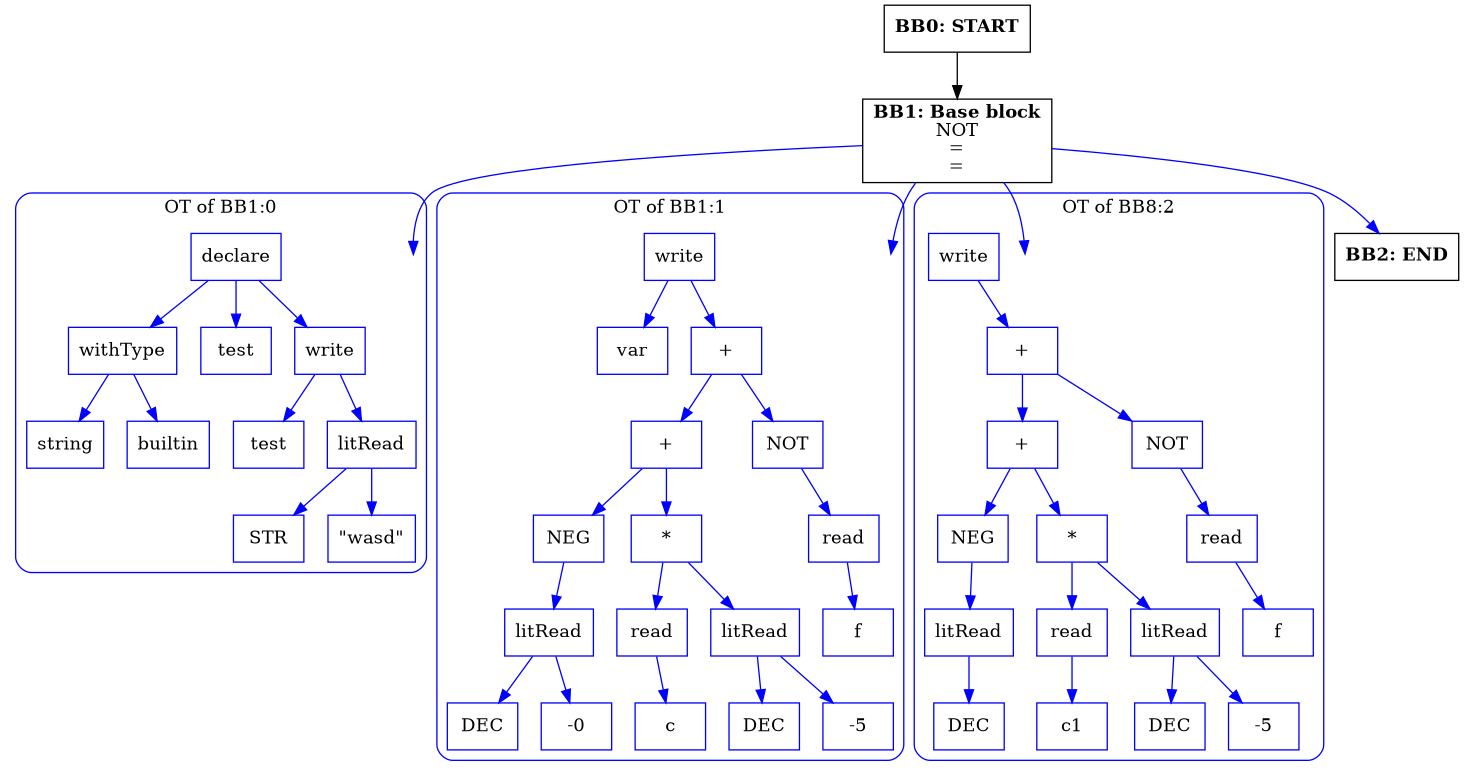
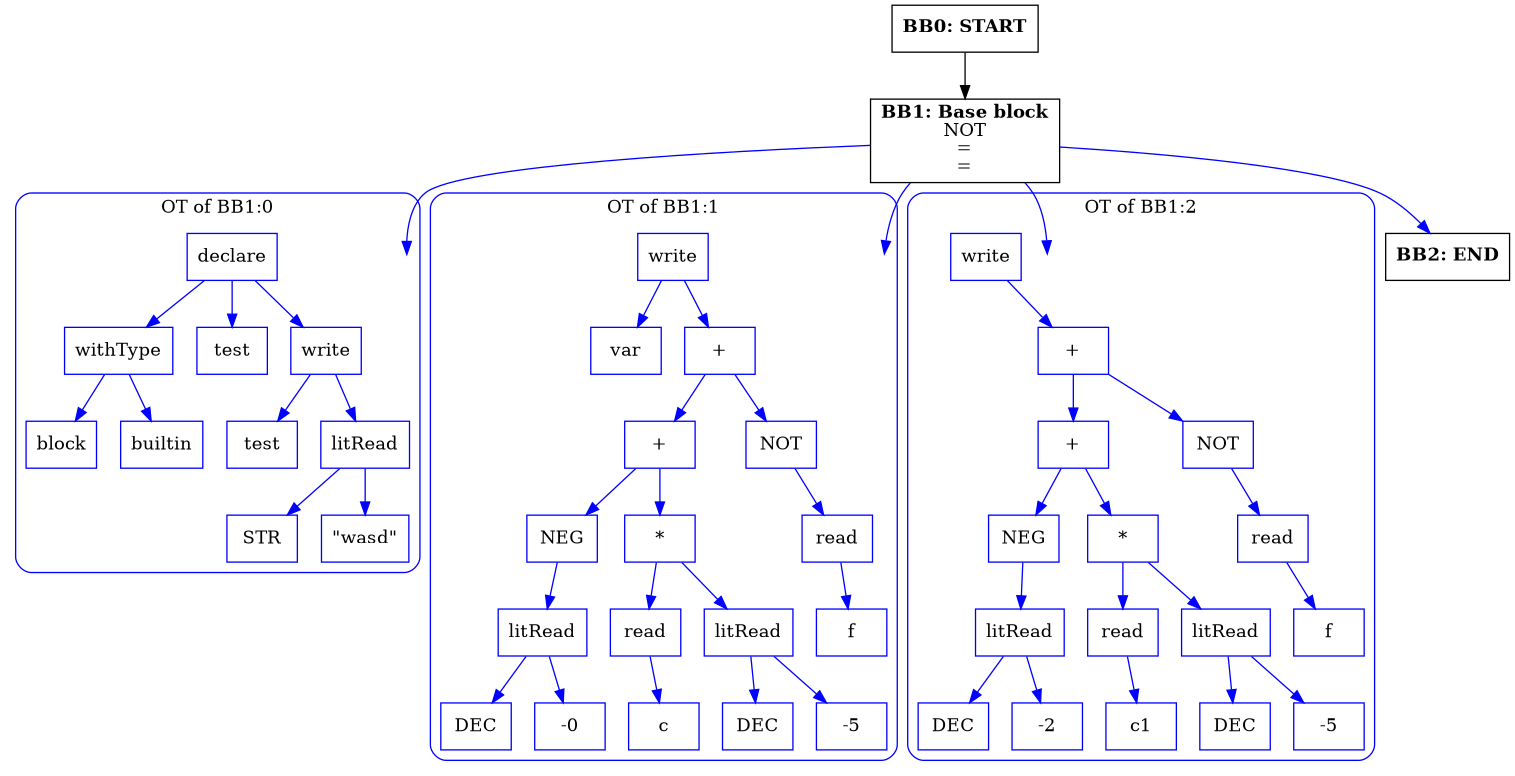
cluster "OT of BB8:2": label "OT of BB8:2" -> "OT of BB1:2"
node "string": label "string" -> "block"
node "-2": added
